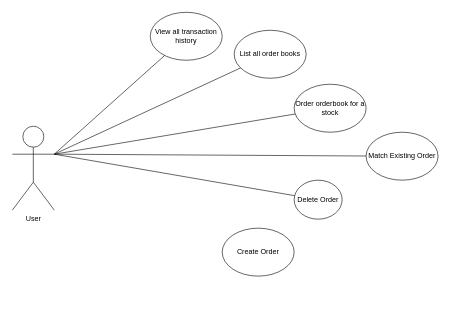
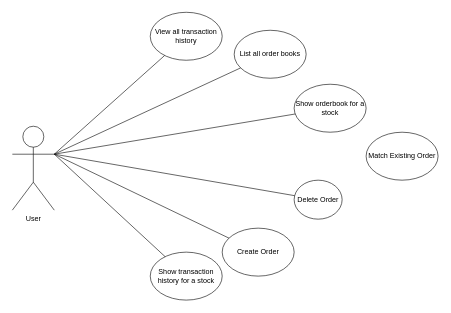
node "Order orderbook for a stock": label "Order orderbook for a stock" -> "Show orderbook for a stock"
edge "Match Existing Order" -- "User": now "Create Order" -- "User"
edge "User" -- "Show transaction history for a stock": added
node "Show transaction history for a stock": added
